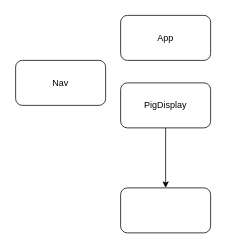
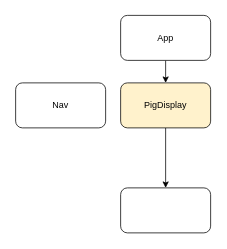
edge "App" -> "PigDisplay": added
node "Nav": moved (60, 83) -> (60, 105)
node "PigDisplay": fillcolor #ffffff -> #fff2cc
